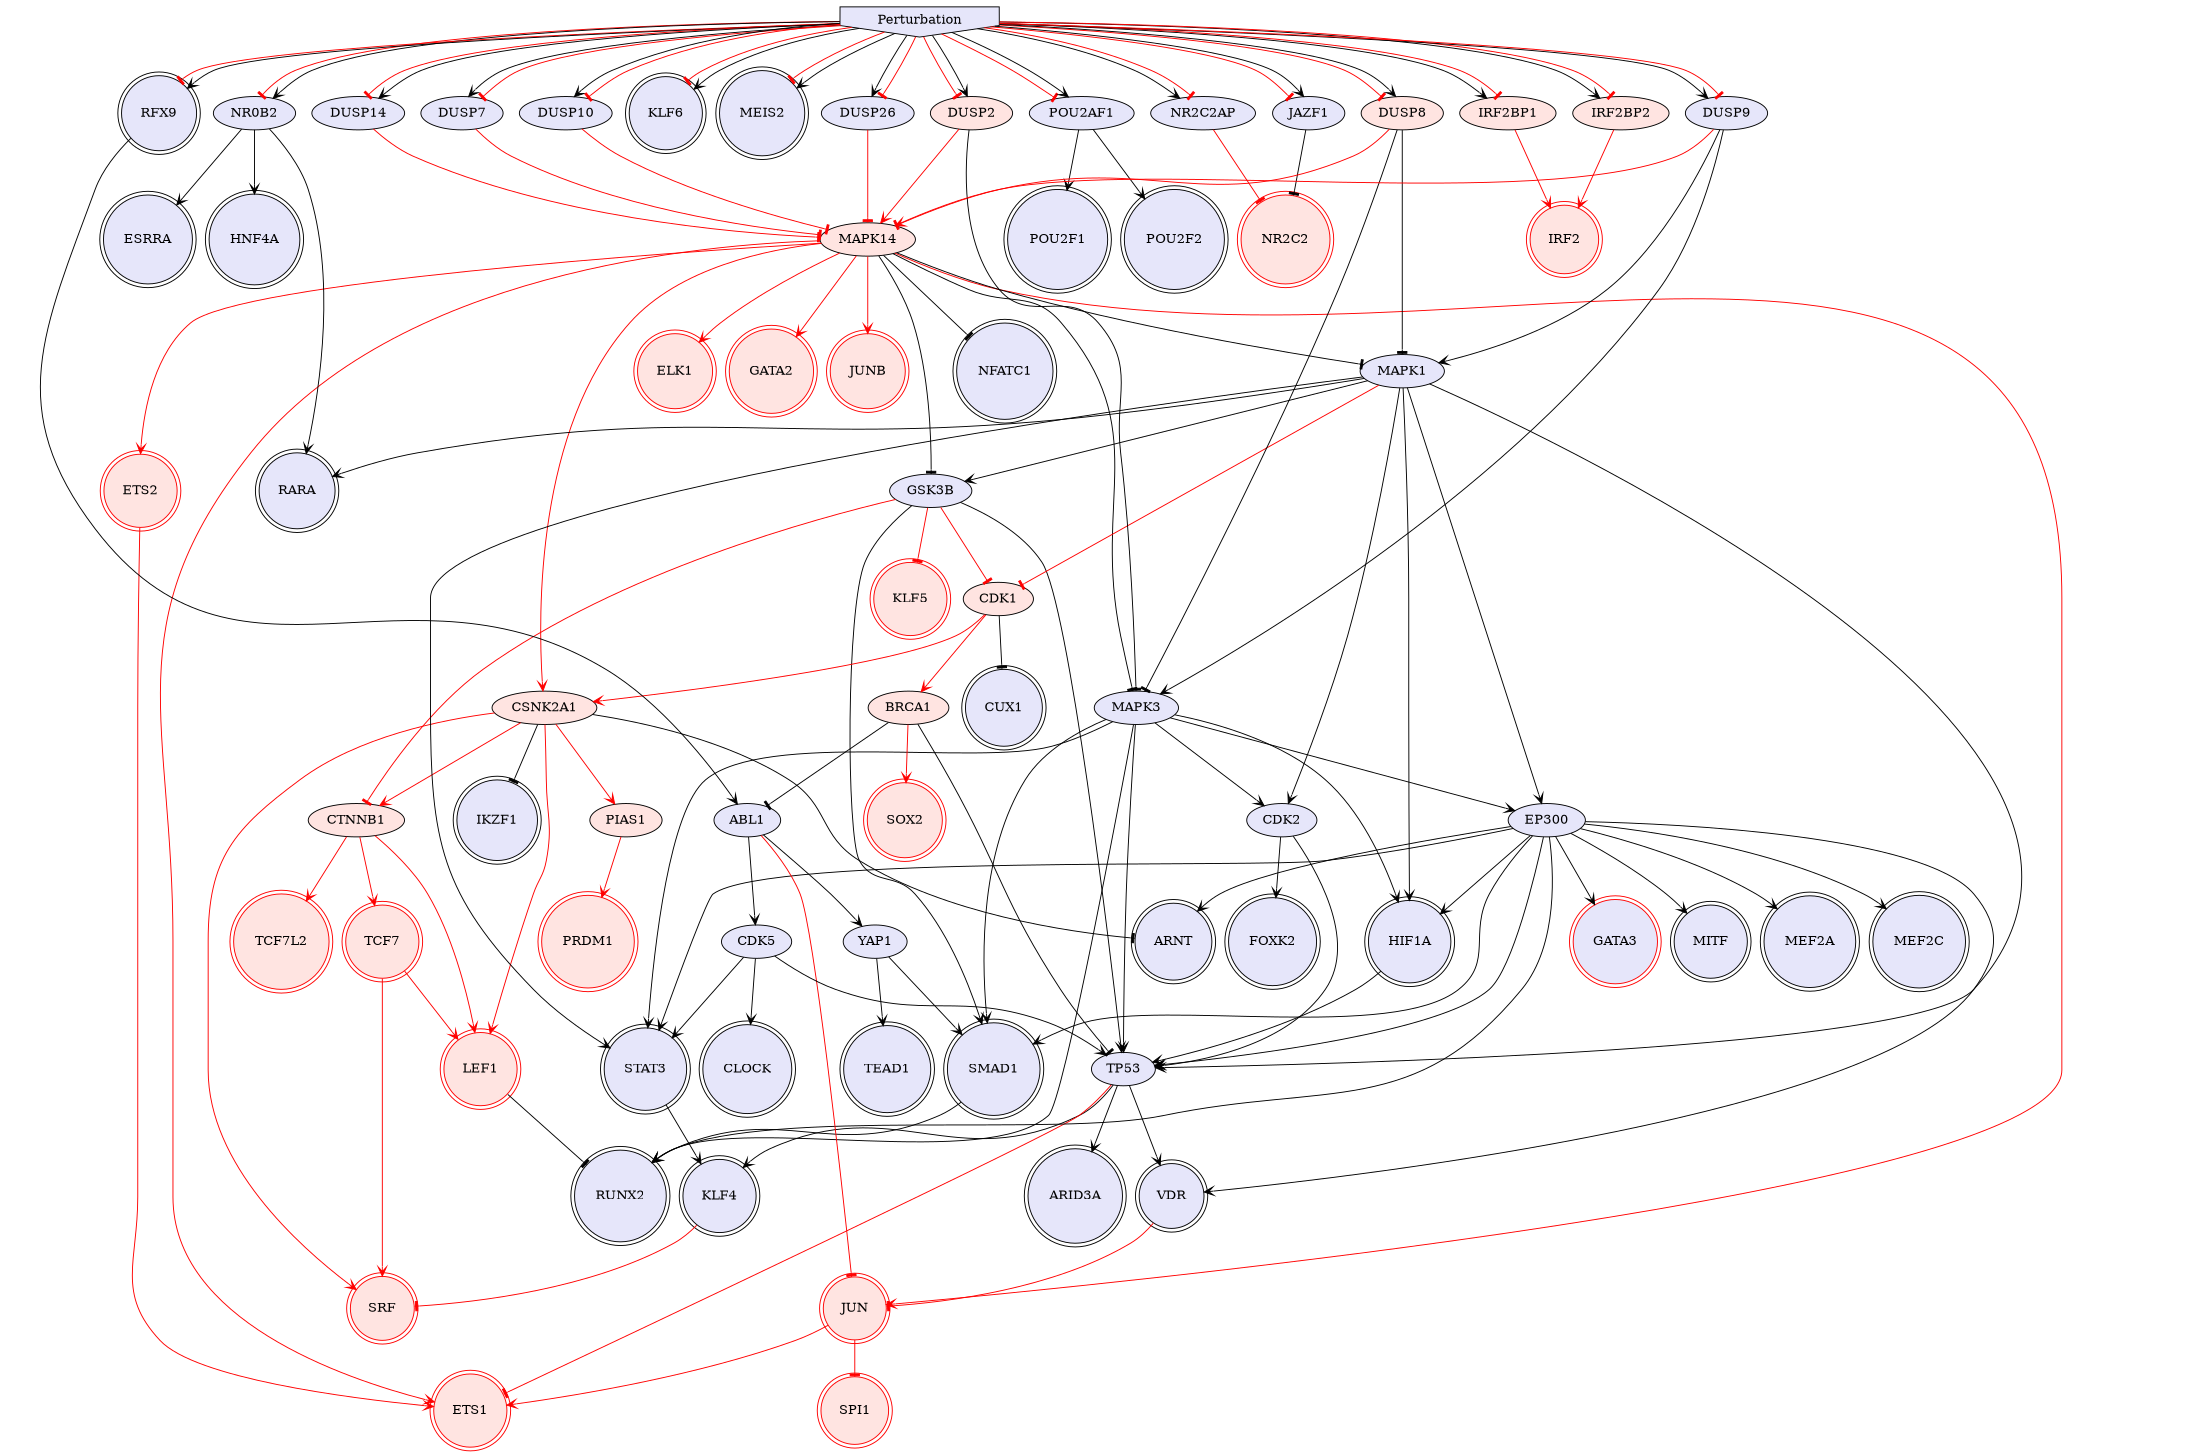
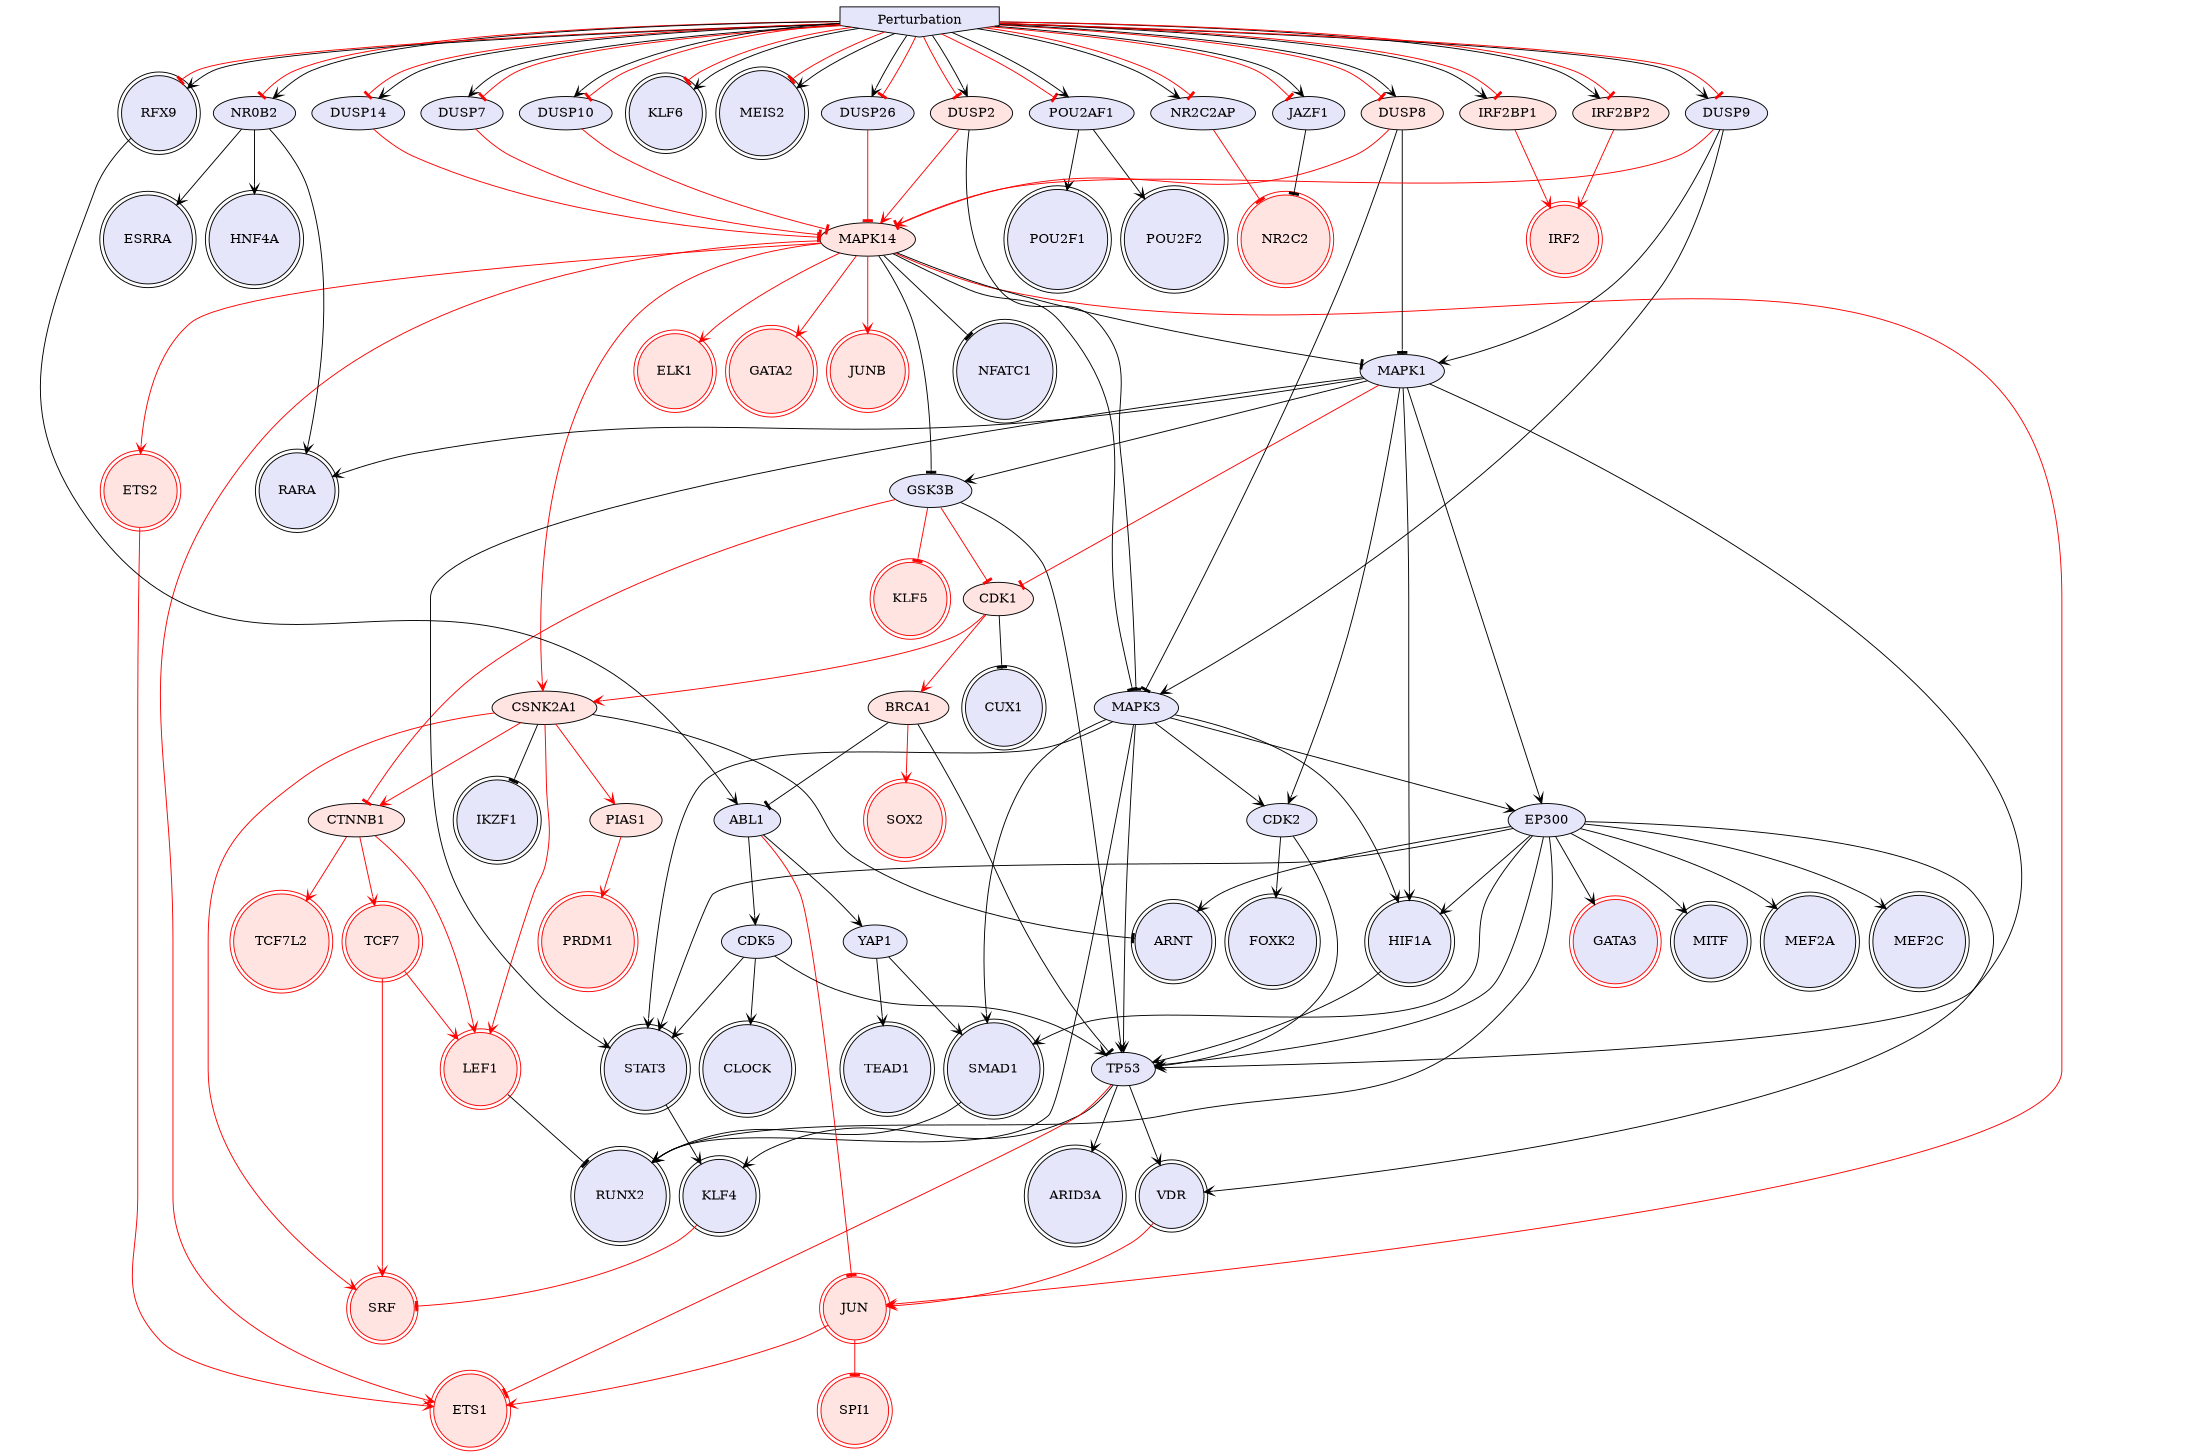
edge "GSK3B" -> "SMAD1": removed
edge "VDR" -> "JUN": arrowhead tee -> vee
